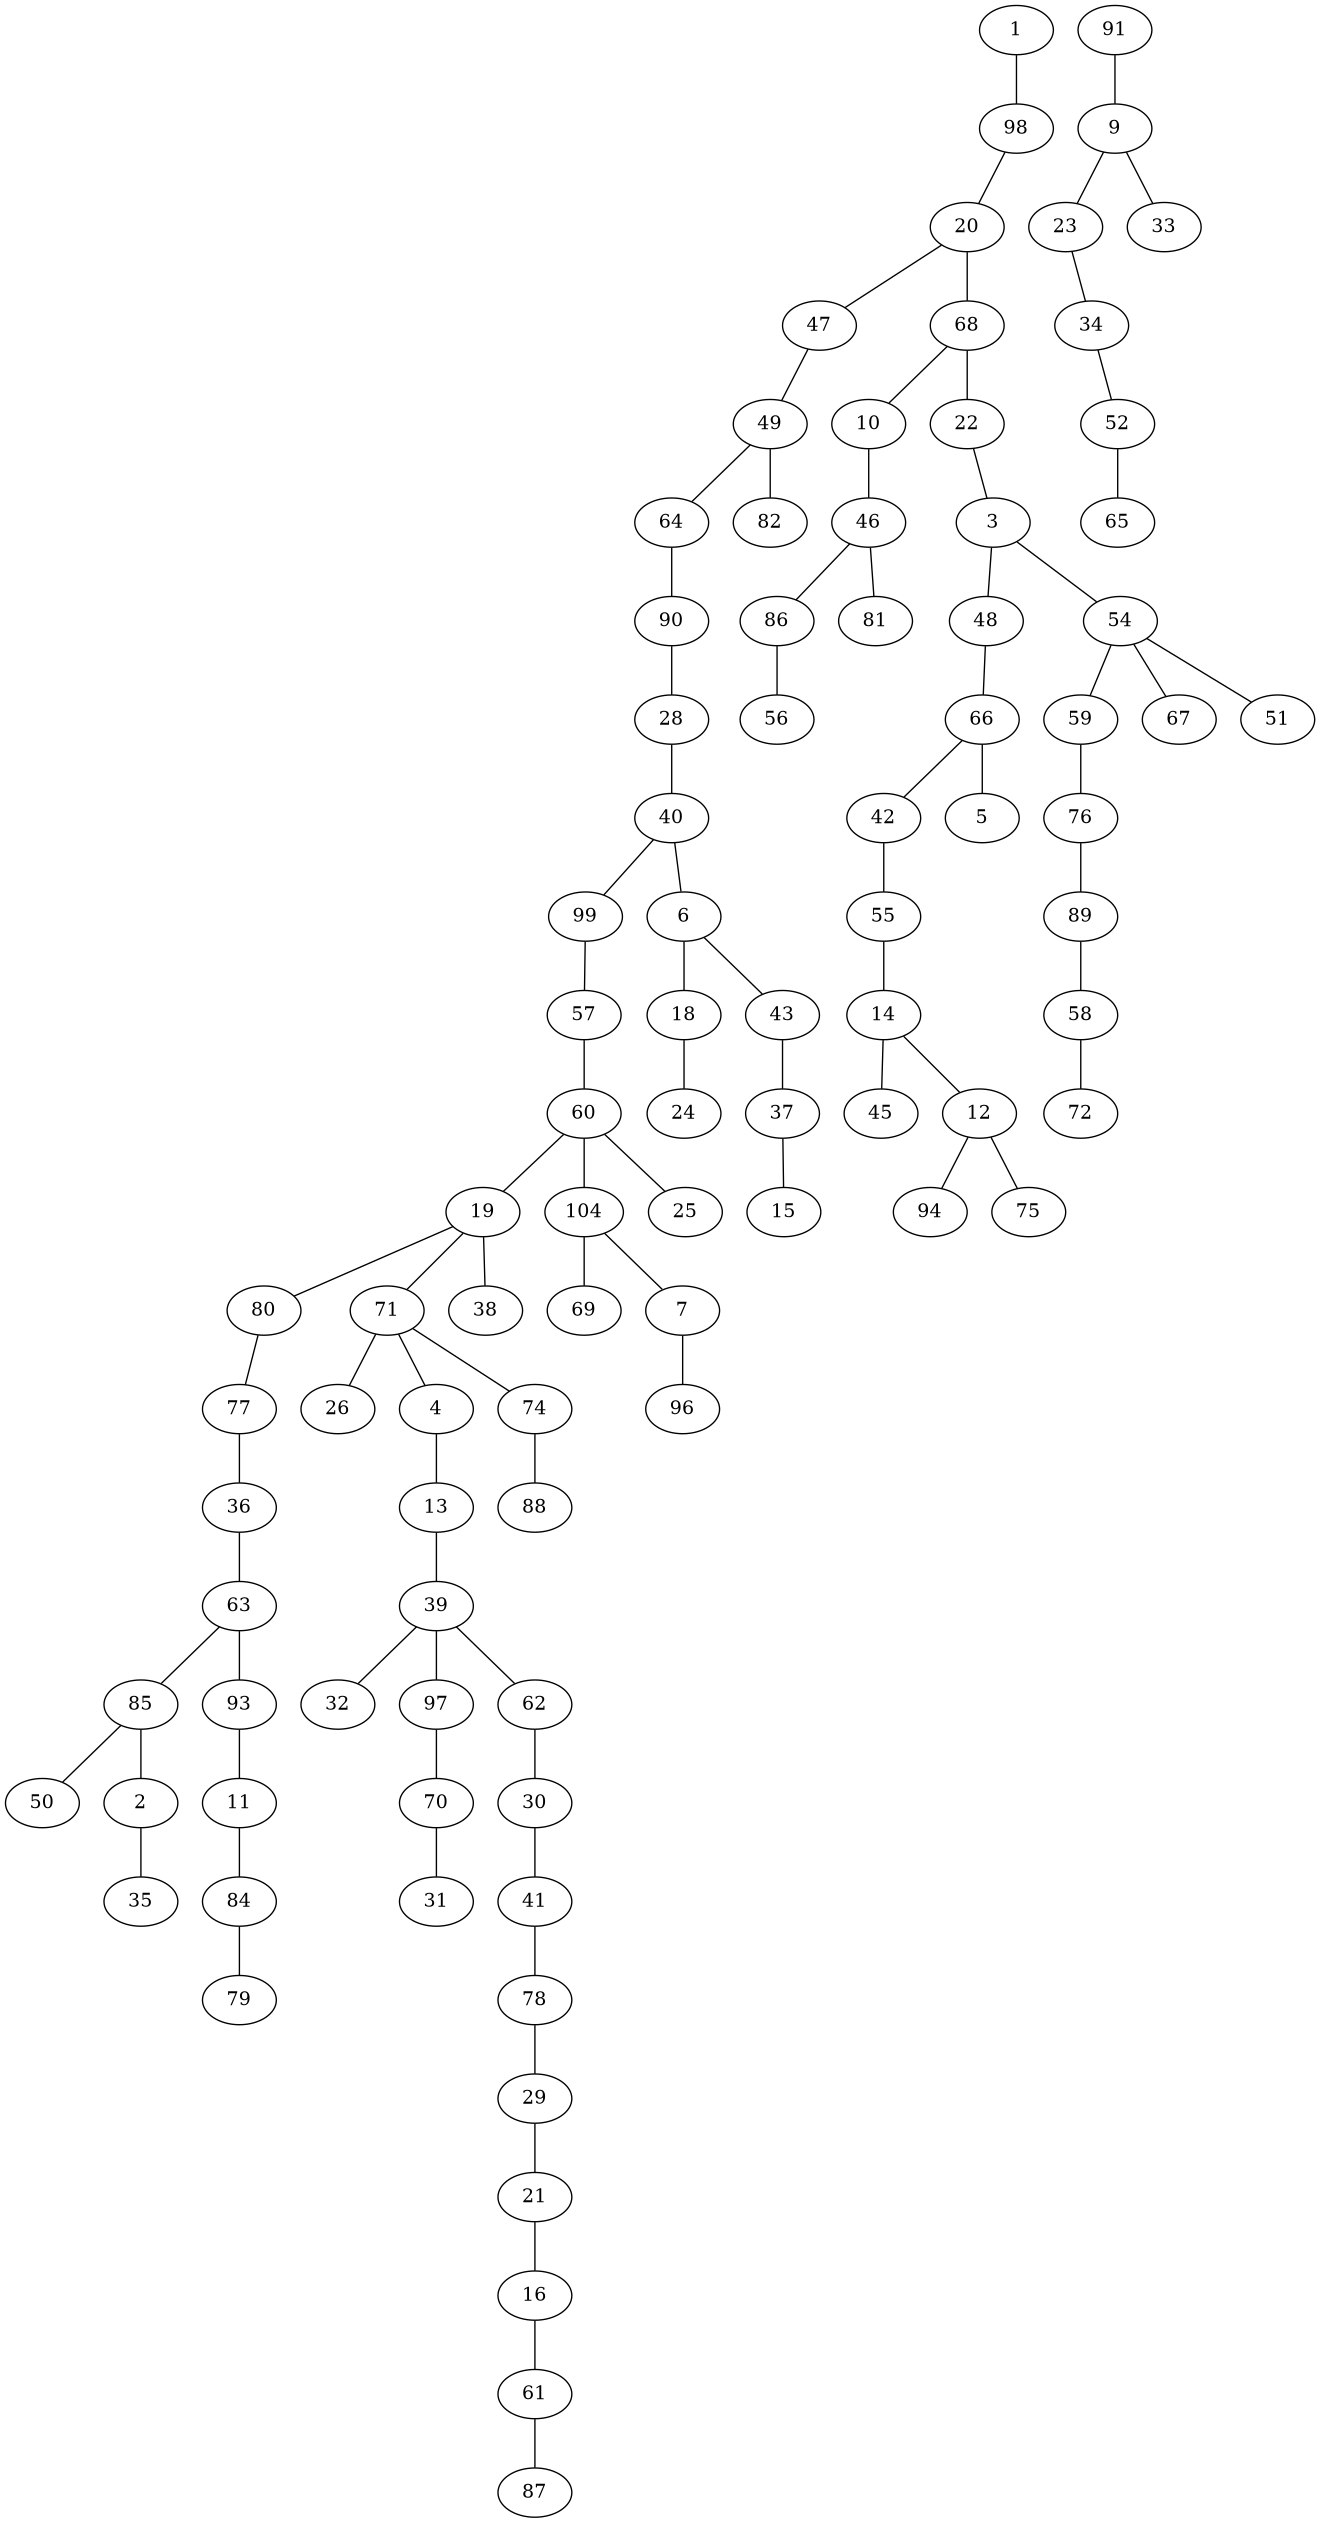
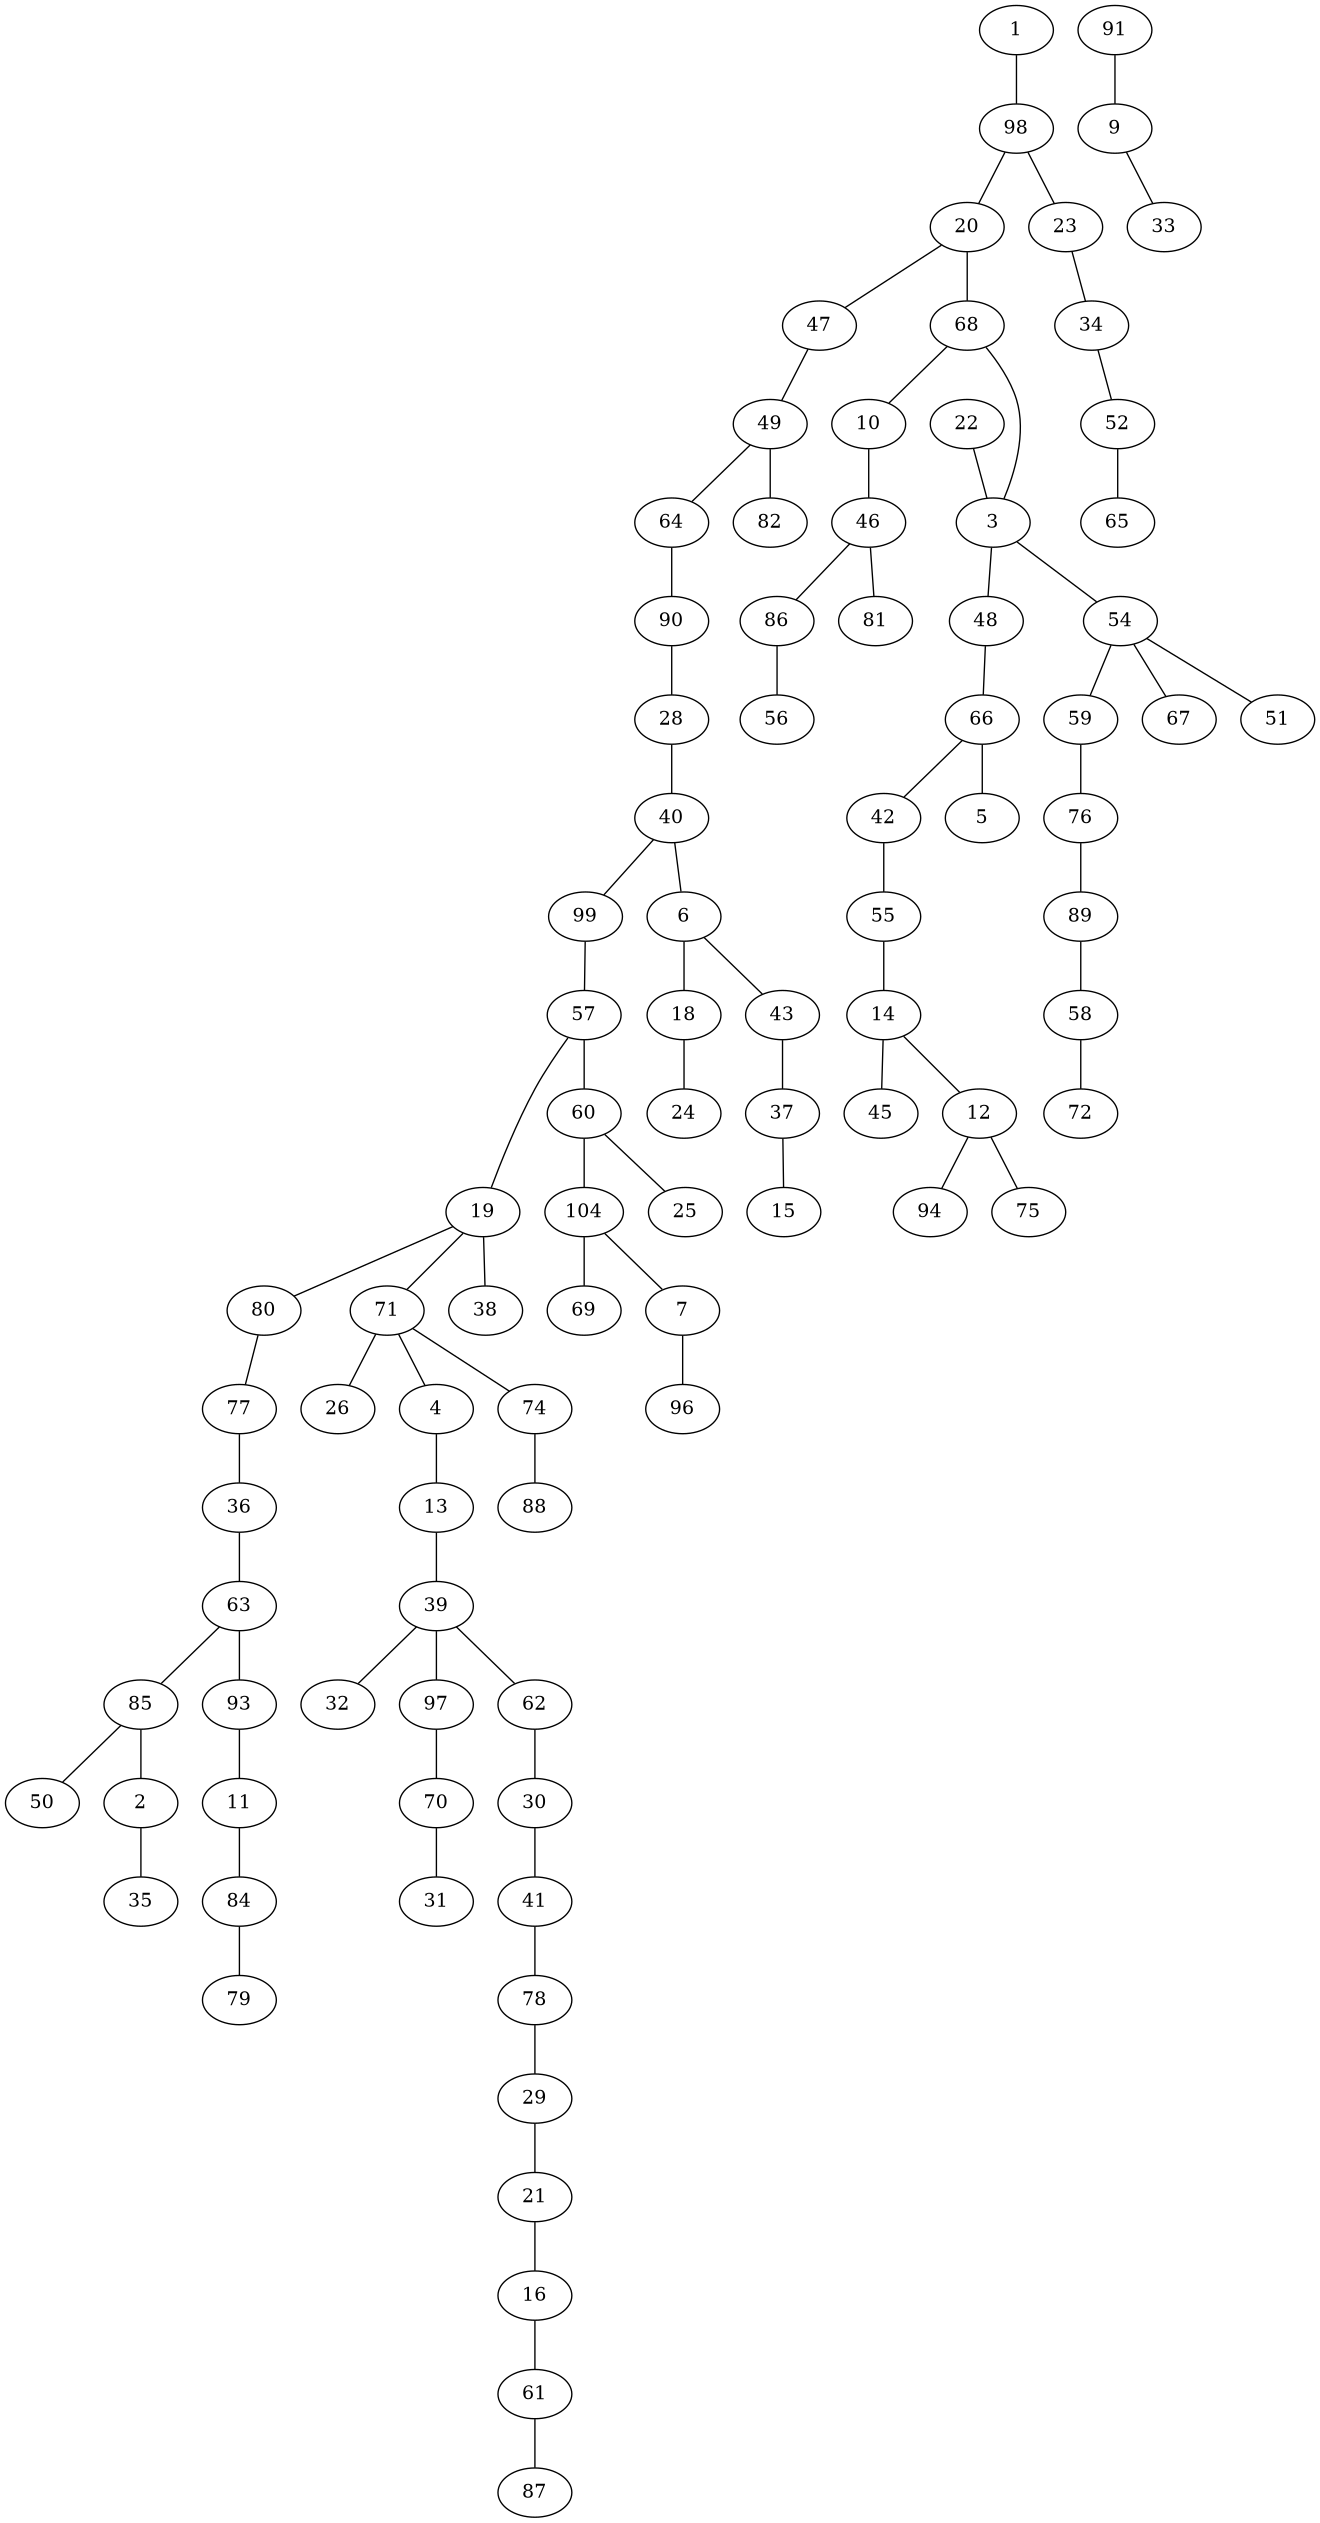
edge "9" -- "23": now "98" -- "23"
edge "68" -- "22": now "68" -- "3"
edge "60" -- "19": now "57" -- "19"
